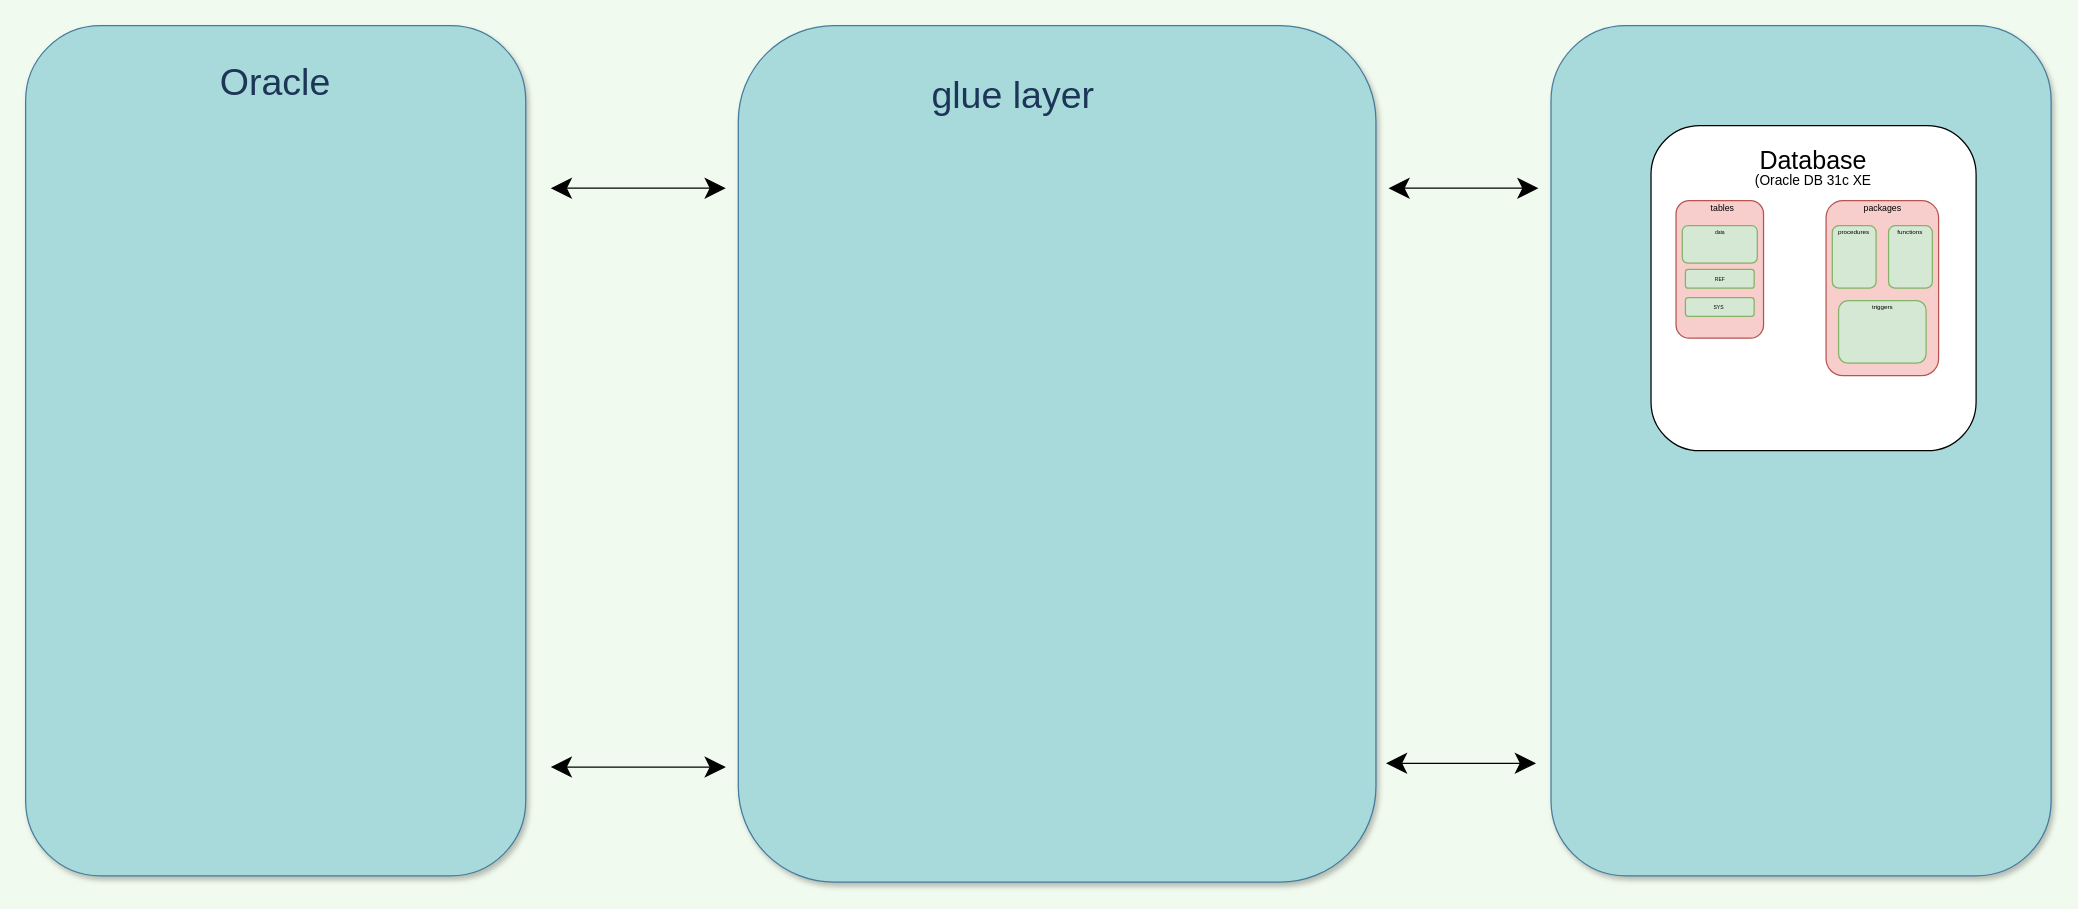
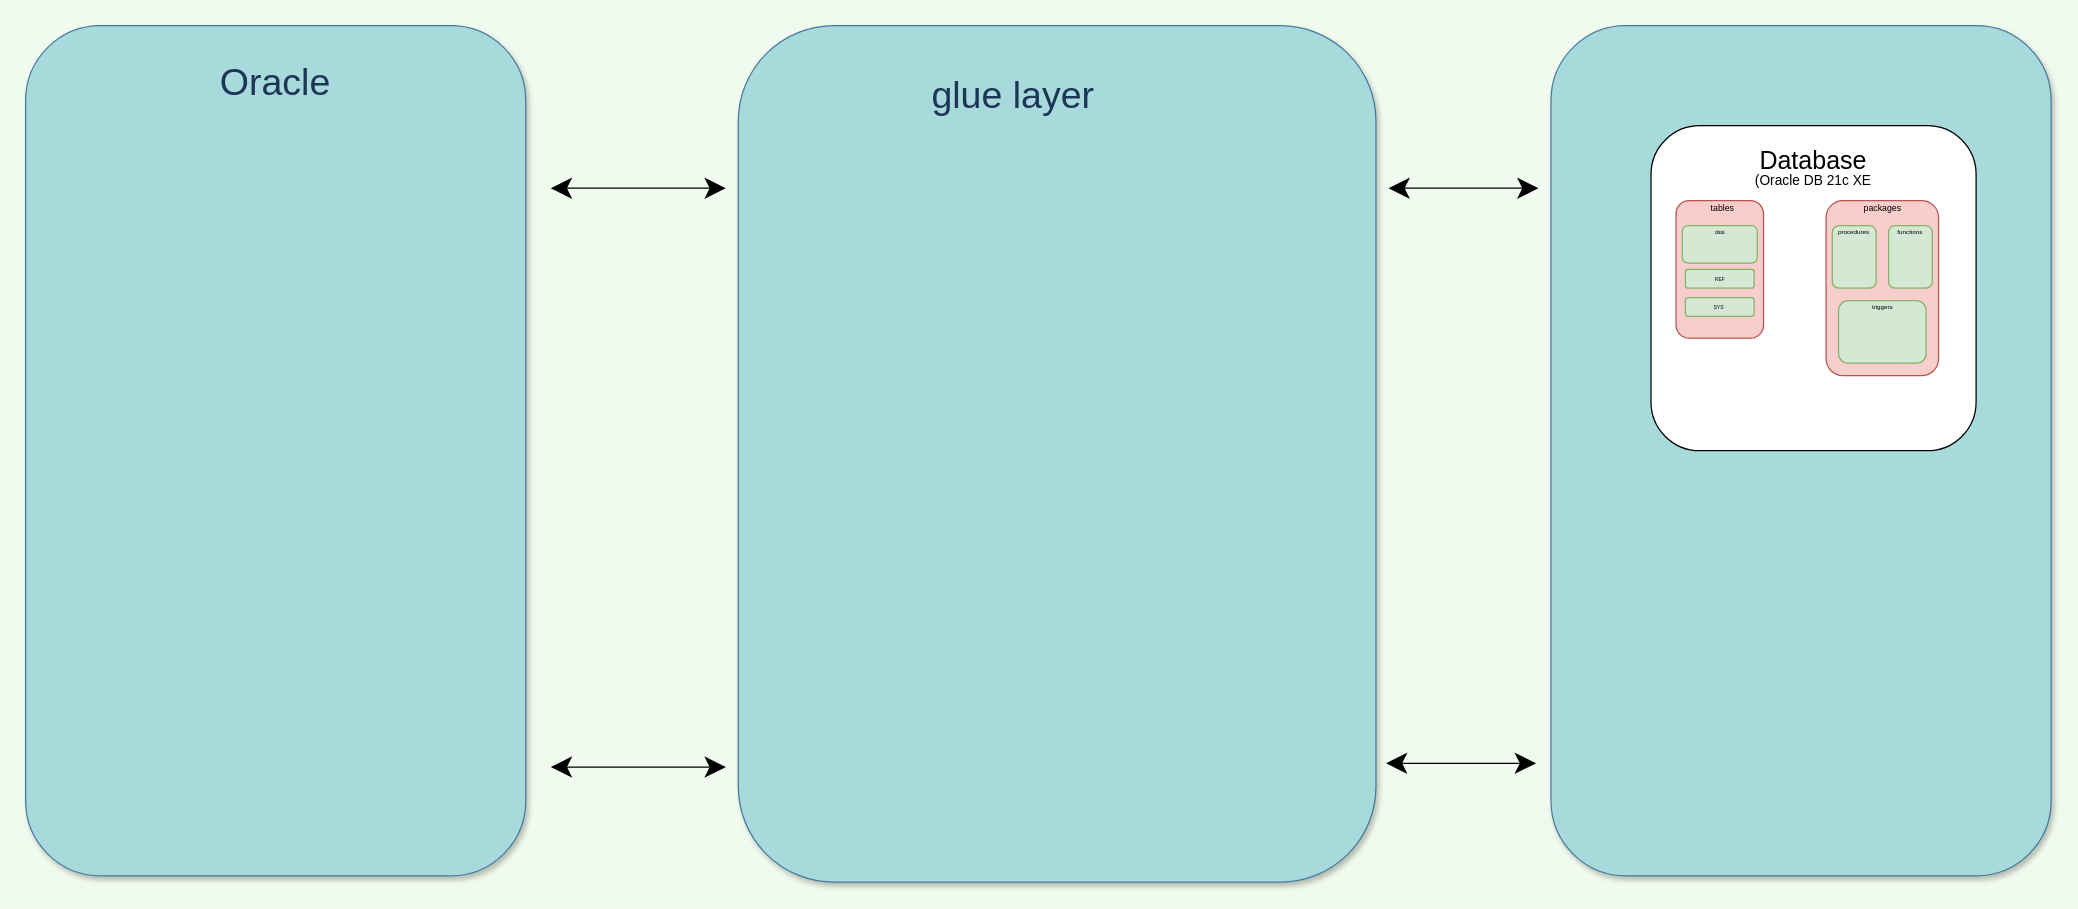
node "(Oracle DB 31c XE": label "(Oracle DB 31c XE" -> "(Oracle DB 21c XE"
